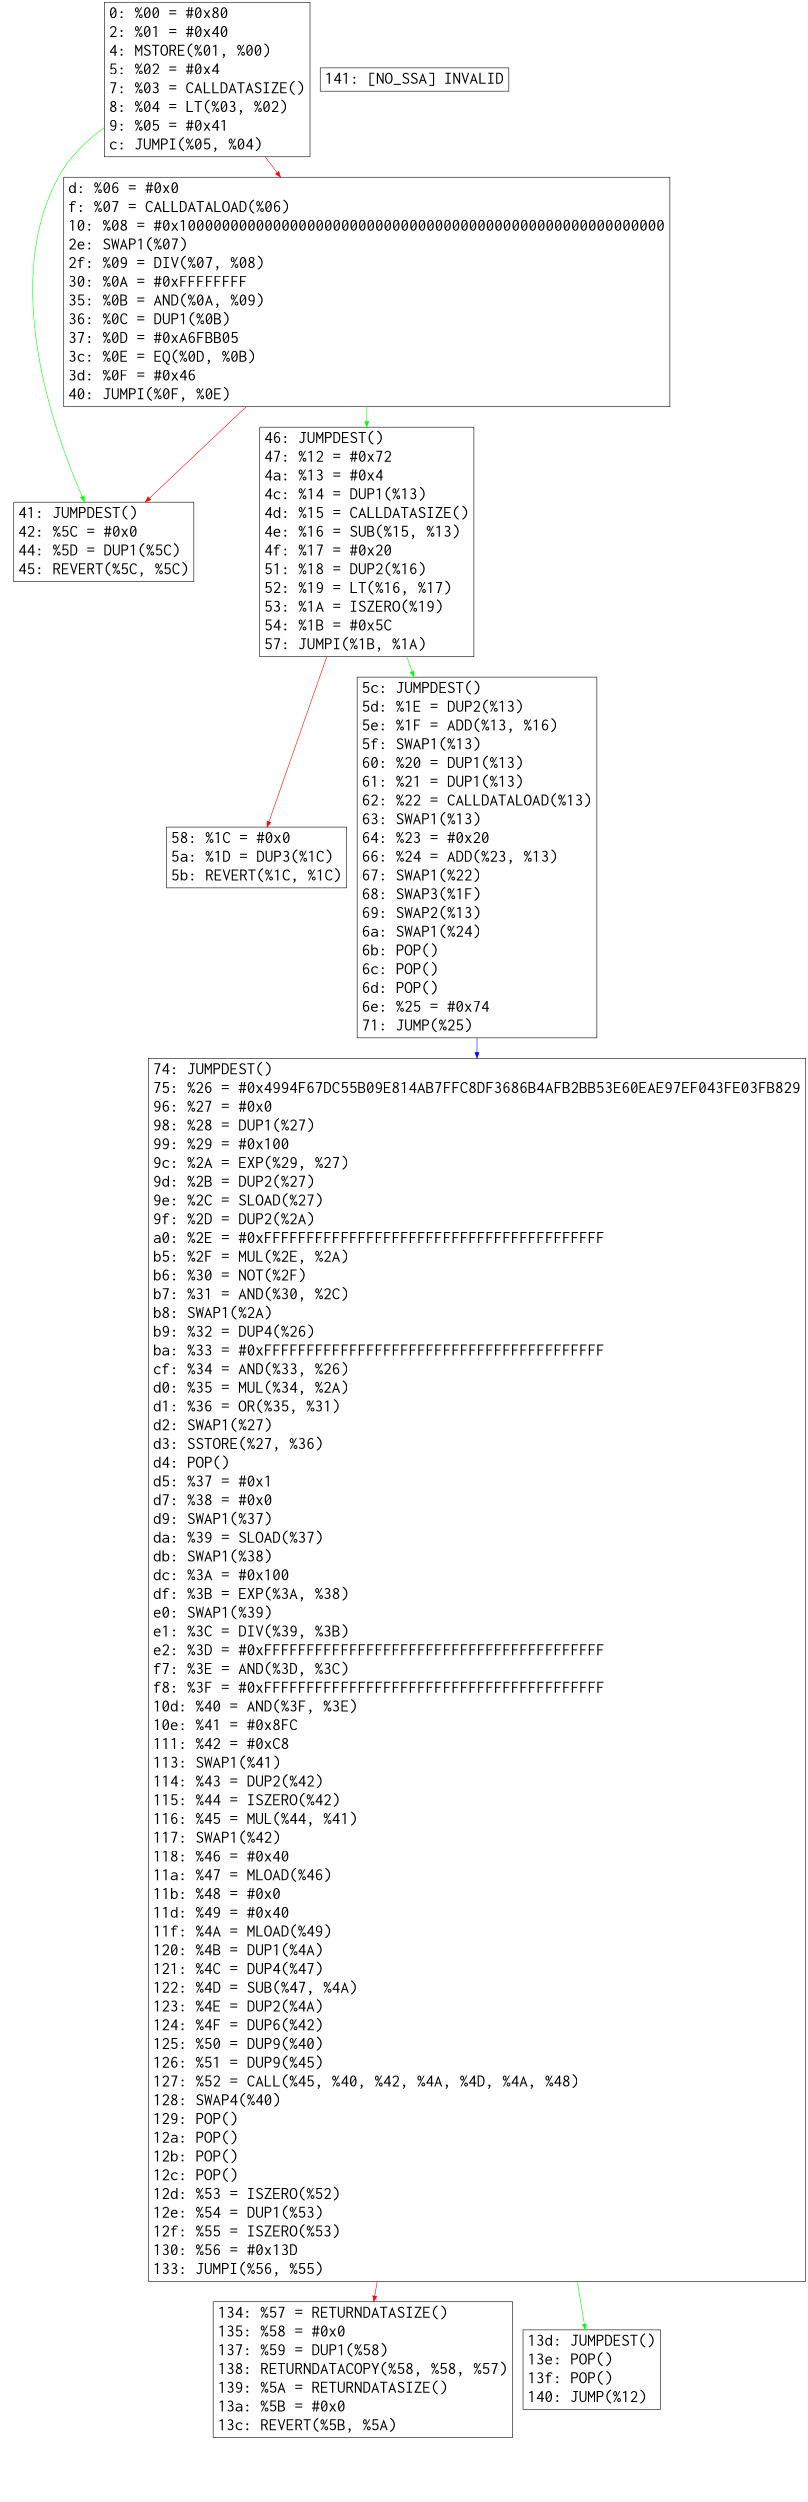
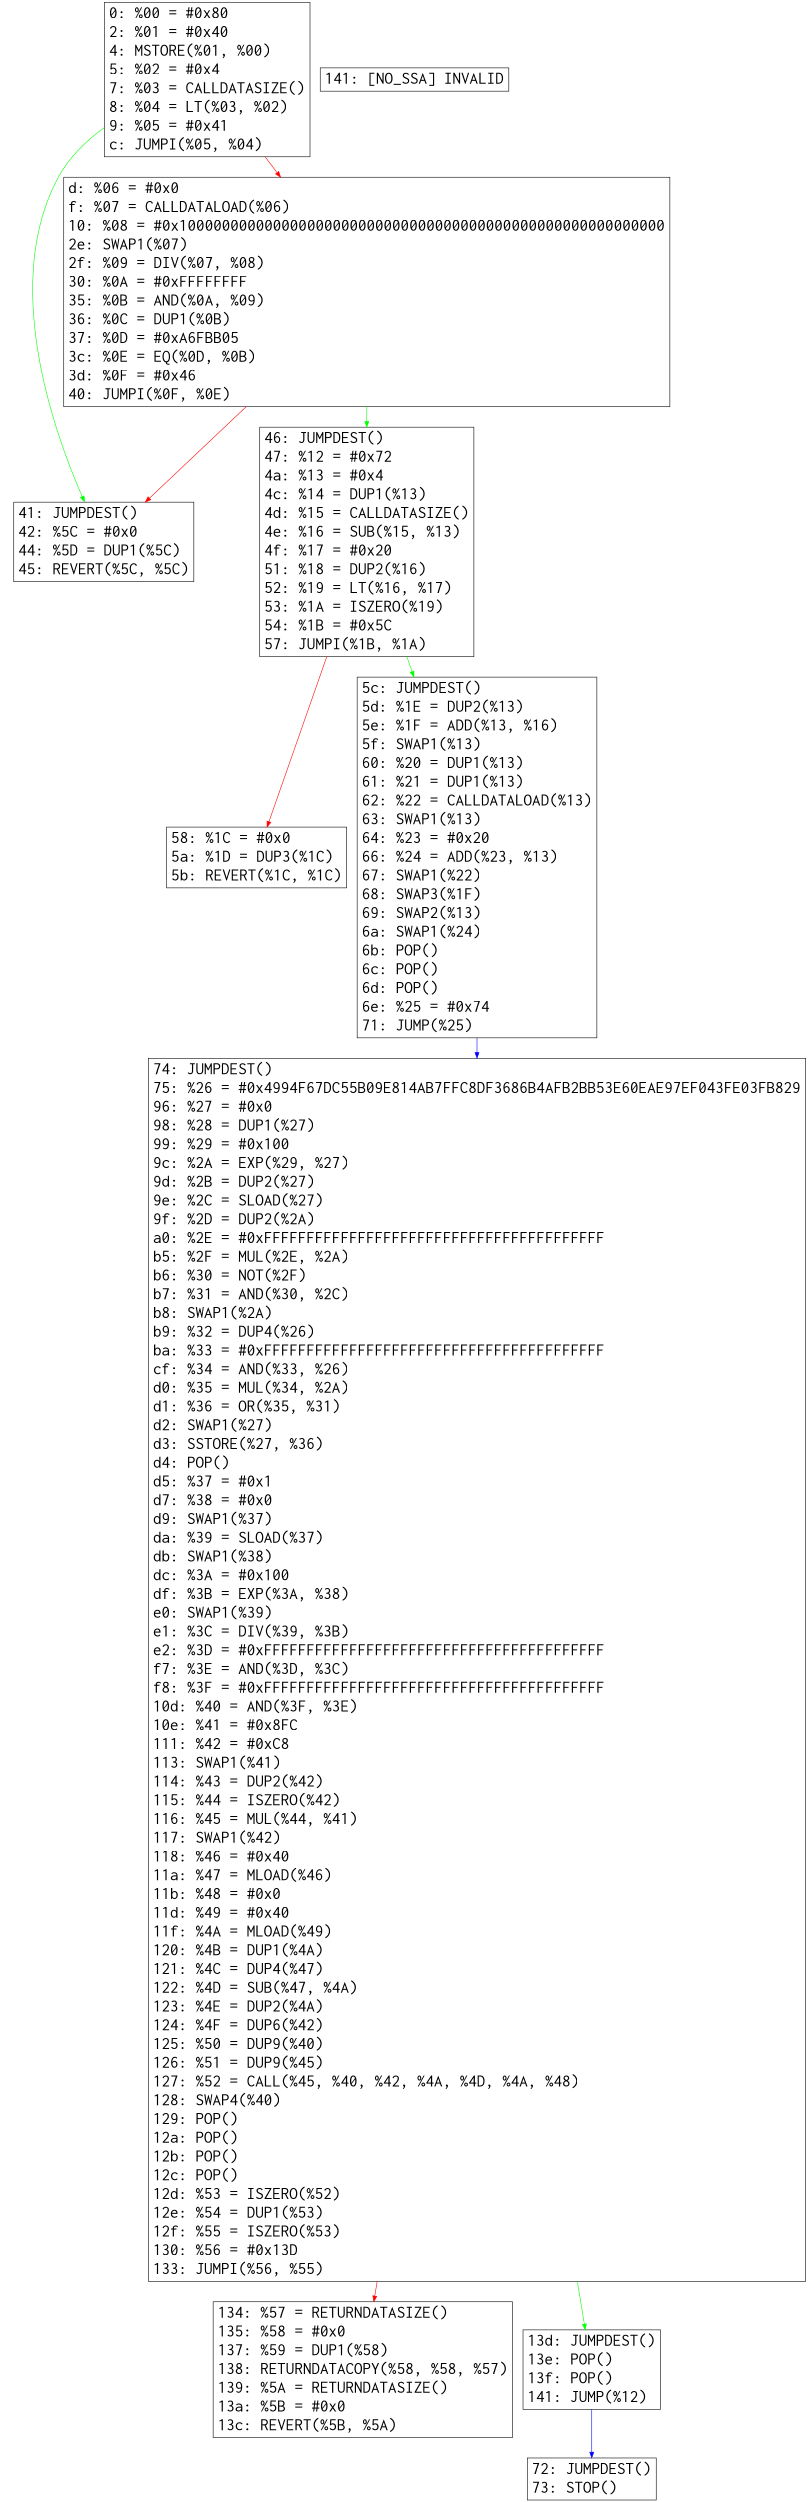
node "13d: JUMPDEST() 13e: POP() 13f: POP() 140: JUMP(%12)": label "13d: JUMPDEST() 13e: POP() 13f: POP() 140: JUMP(%12)" -> "13d: JUMPDEST() 13e: POP() 13f: POP() 141: JUMP(%12)"
node "72: JUMPDEST() 73: STOP()": added
